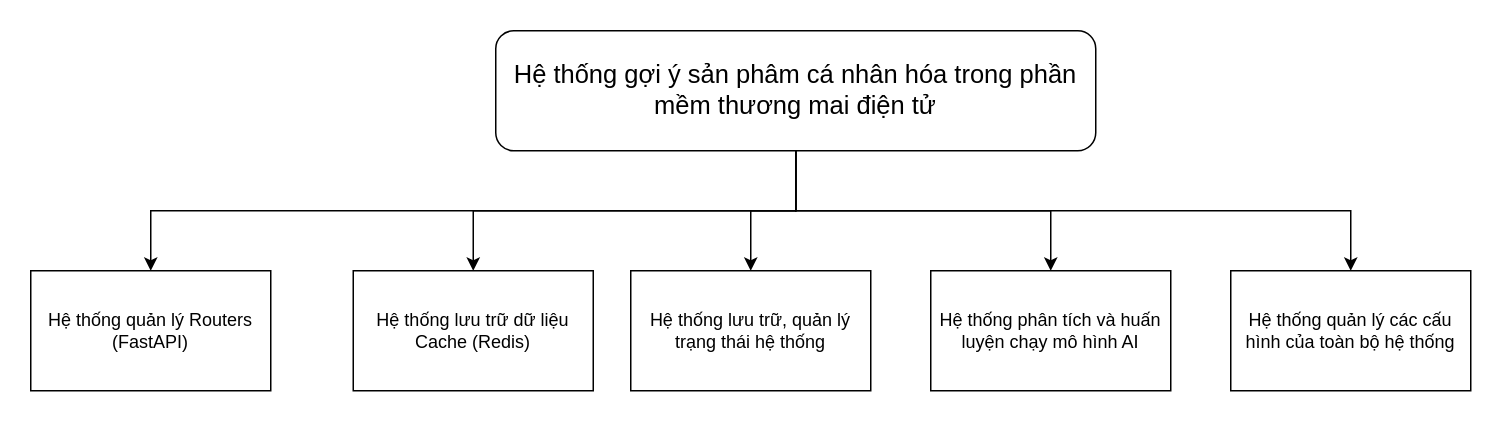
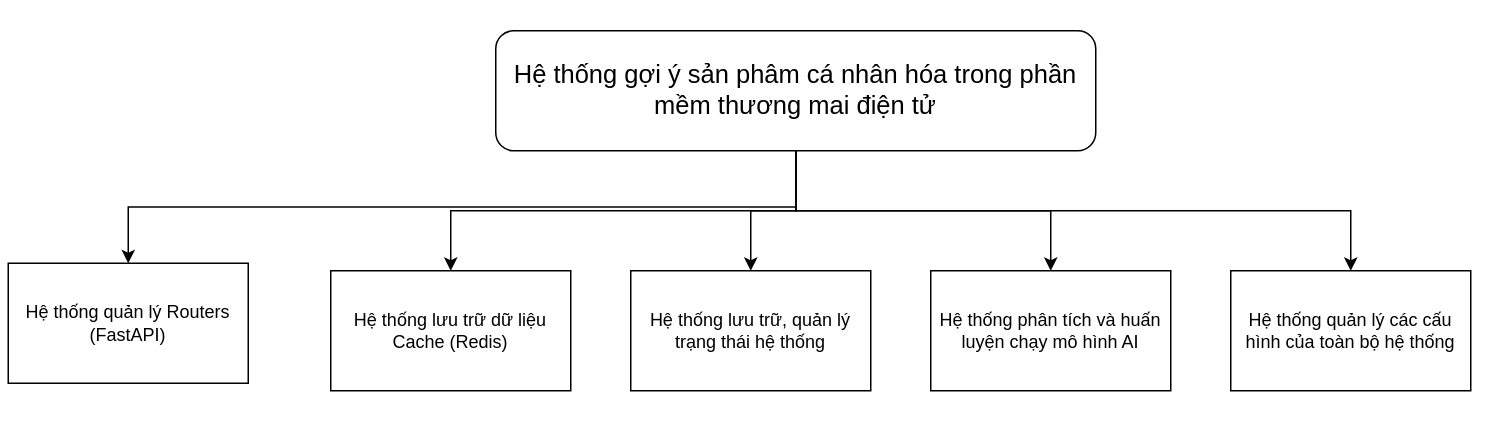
node "Hệ thống quản lý Routers (FastAPI)": moved (151, 331) -> (128, 323)
node "Hệ thống lưu trữ dữ liệu Cache (Redis)": moved (473, 331) -> (451, 331)
